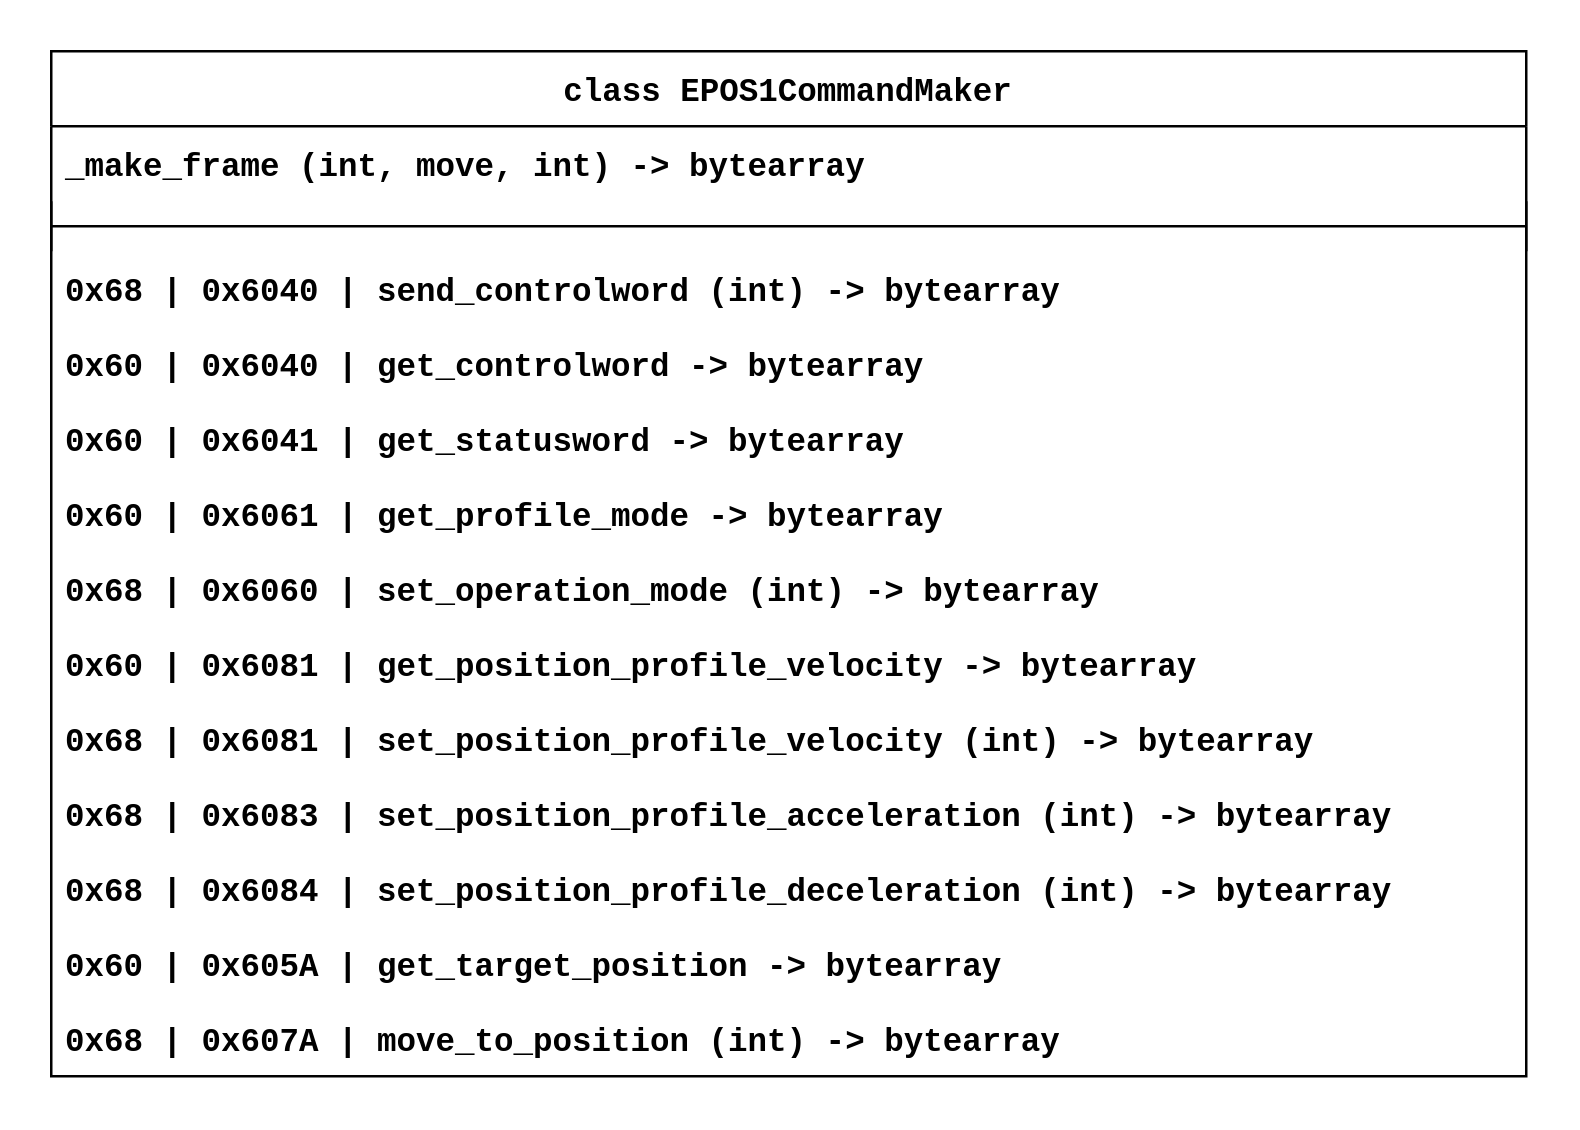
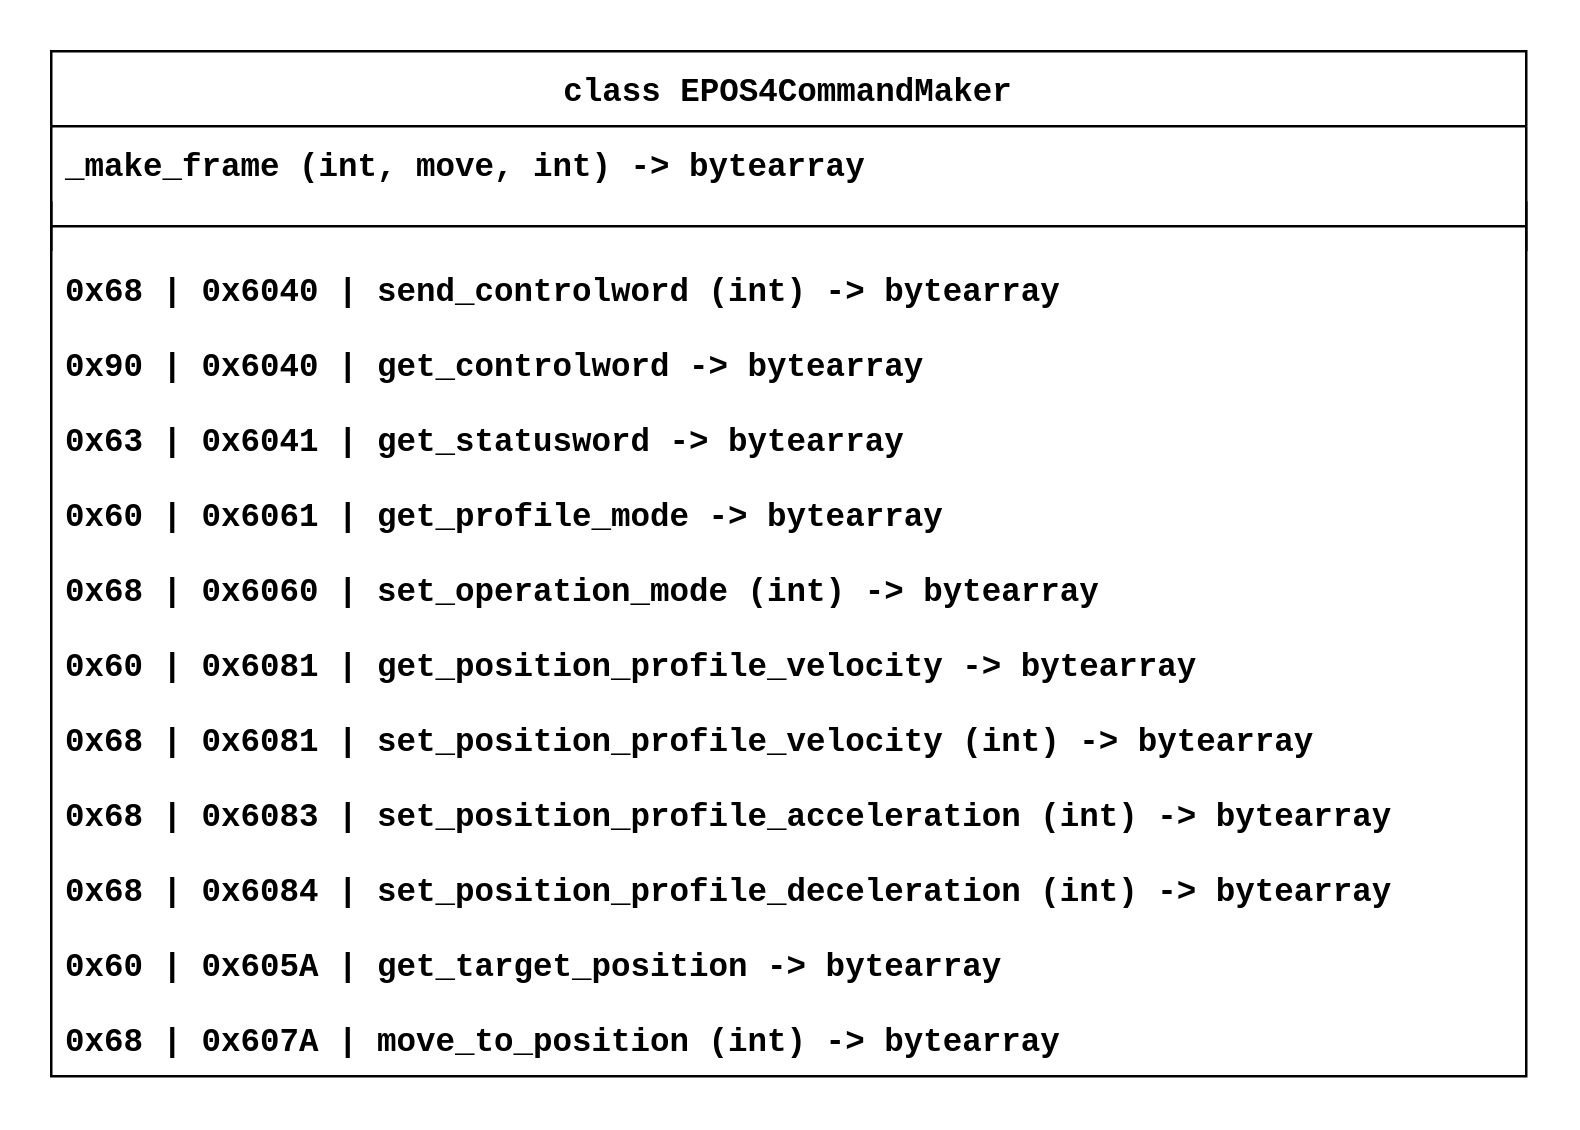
node "class EPOS1CommandMaker": label "class EPOS1CommandMaker" -> "class EPOS4CommandMaker"
node "0x60 | 0x6040 | get_controlword -> bytearray": label "0x60 | 0x6040 | get_controlword -> bytearray" -> "0x90 | 0x6040 | get_controlword -> bytearray"
node "0x60 | 0x6041 | get_statusword -> bytearray": label "0x60 | 0x6041 | get_statusword -> bytearray" -> "0x63 | 0x6041 | get_statusword -> bytearray"
